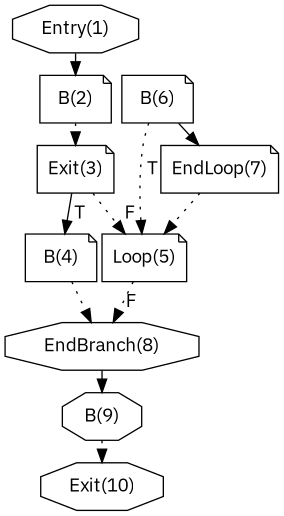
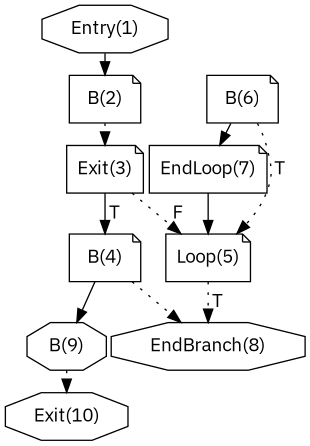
edge "EndLoop(7)" -> "Loop(5)": style dotted -> solid
edge "Loop(5)" -> "EndBranch(8)": label "F" -> " T"
edge "EndBranch(8)" -> "B(9)": now "B(4)" -> "B(9)"
